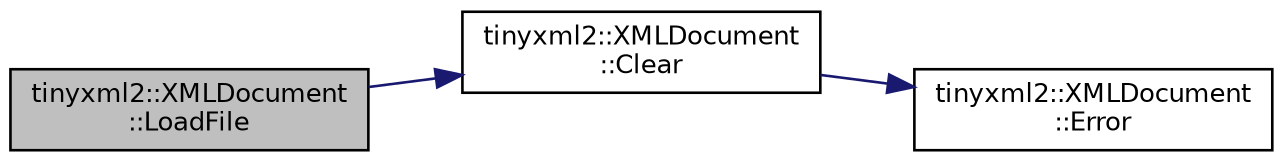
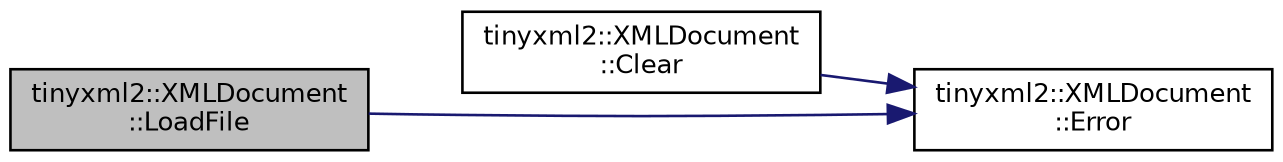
edge "tinyxml2::XMLDocument ::LoadFile" -> "tinyxml2::XMLDocument ::Clear": now "tinyxml2::XMLDocument ::LoadFile" -> "tinyxml2::XMLDocument ::Error"
